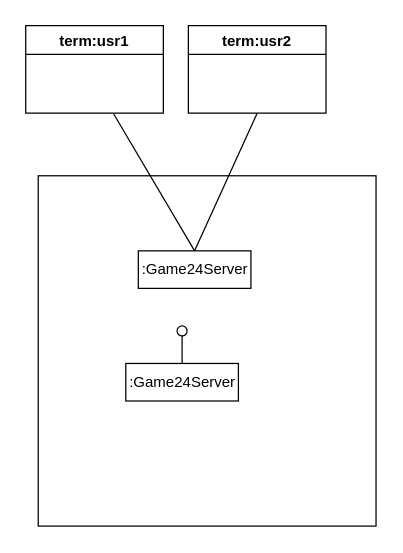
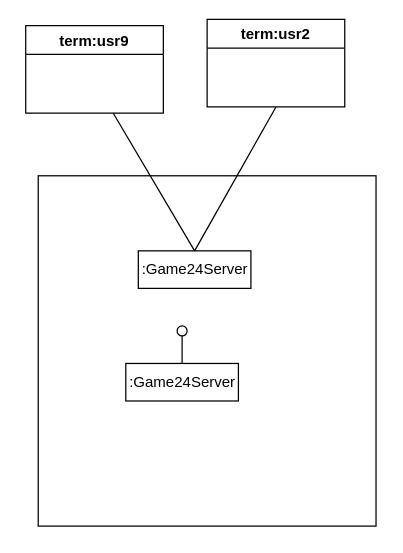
node "term:usr1": label "term:usr1" -> "term:usr9"
node "term:usr2": moved (257, 69) -> (276, 63)
